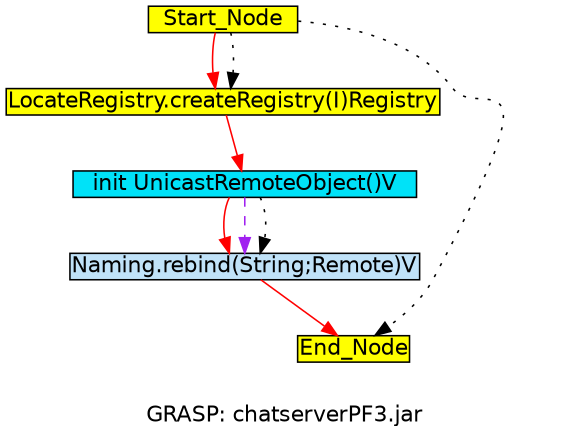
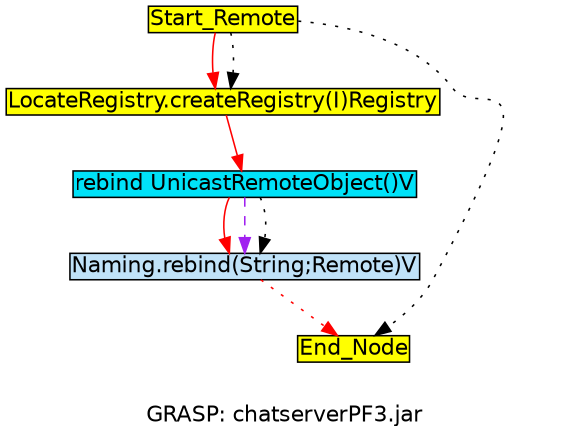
node "Start_Node": label "Start_Node" -> "Start_Remote"
node "init UnicastRemoteObject()V": label "init UnicastRemoteObject()V" -> "rebind UnicastRemoteObject()V"
edge "Naming.rebind(String;Remote)V" -> "End_Node": style solid -> dotted
